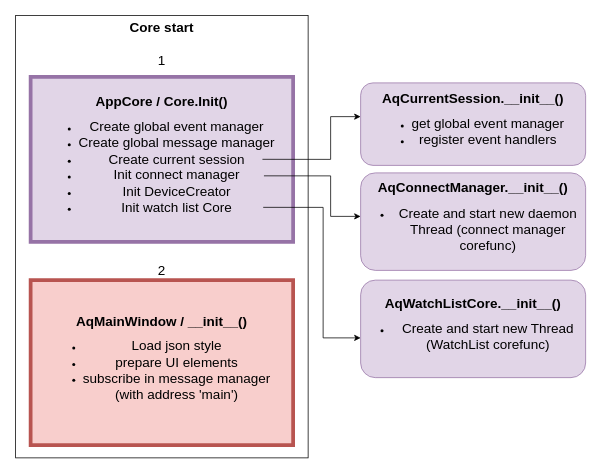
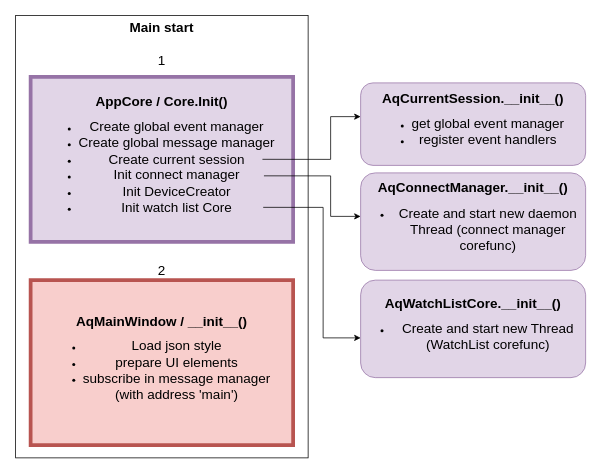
node "Core start 1 2": label "Core start 1 2" -> "Main start 1 2"
